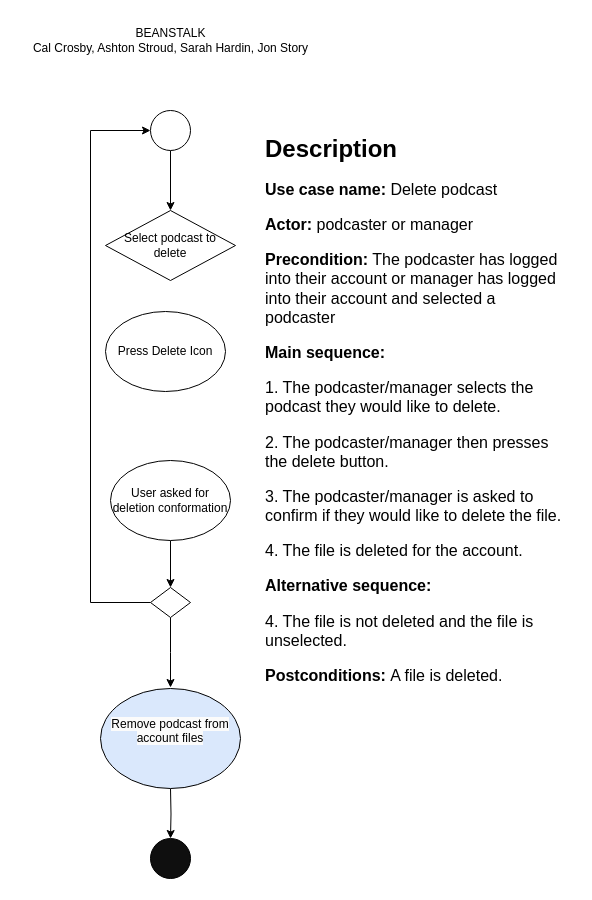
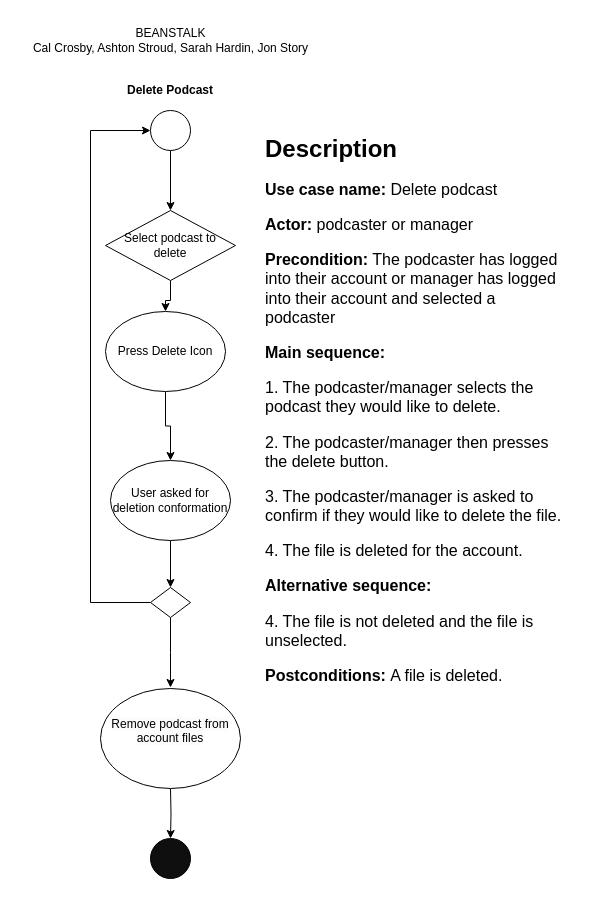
node "Delete Podcast": added
edge "Select podcast to delete" -> "Press Delete Icon": added
edge "Press Delete Icon" -> "User asked for deletion conformation": added
node "Remove podcast from account files": fillcolor #dae8fc -> #ffffff
